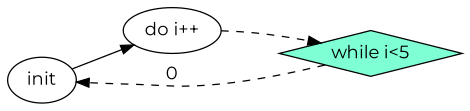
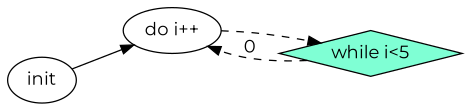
edge "while i<5" -> "init": now "while i<5" -> "do i++"
